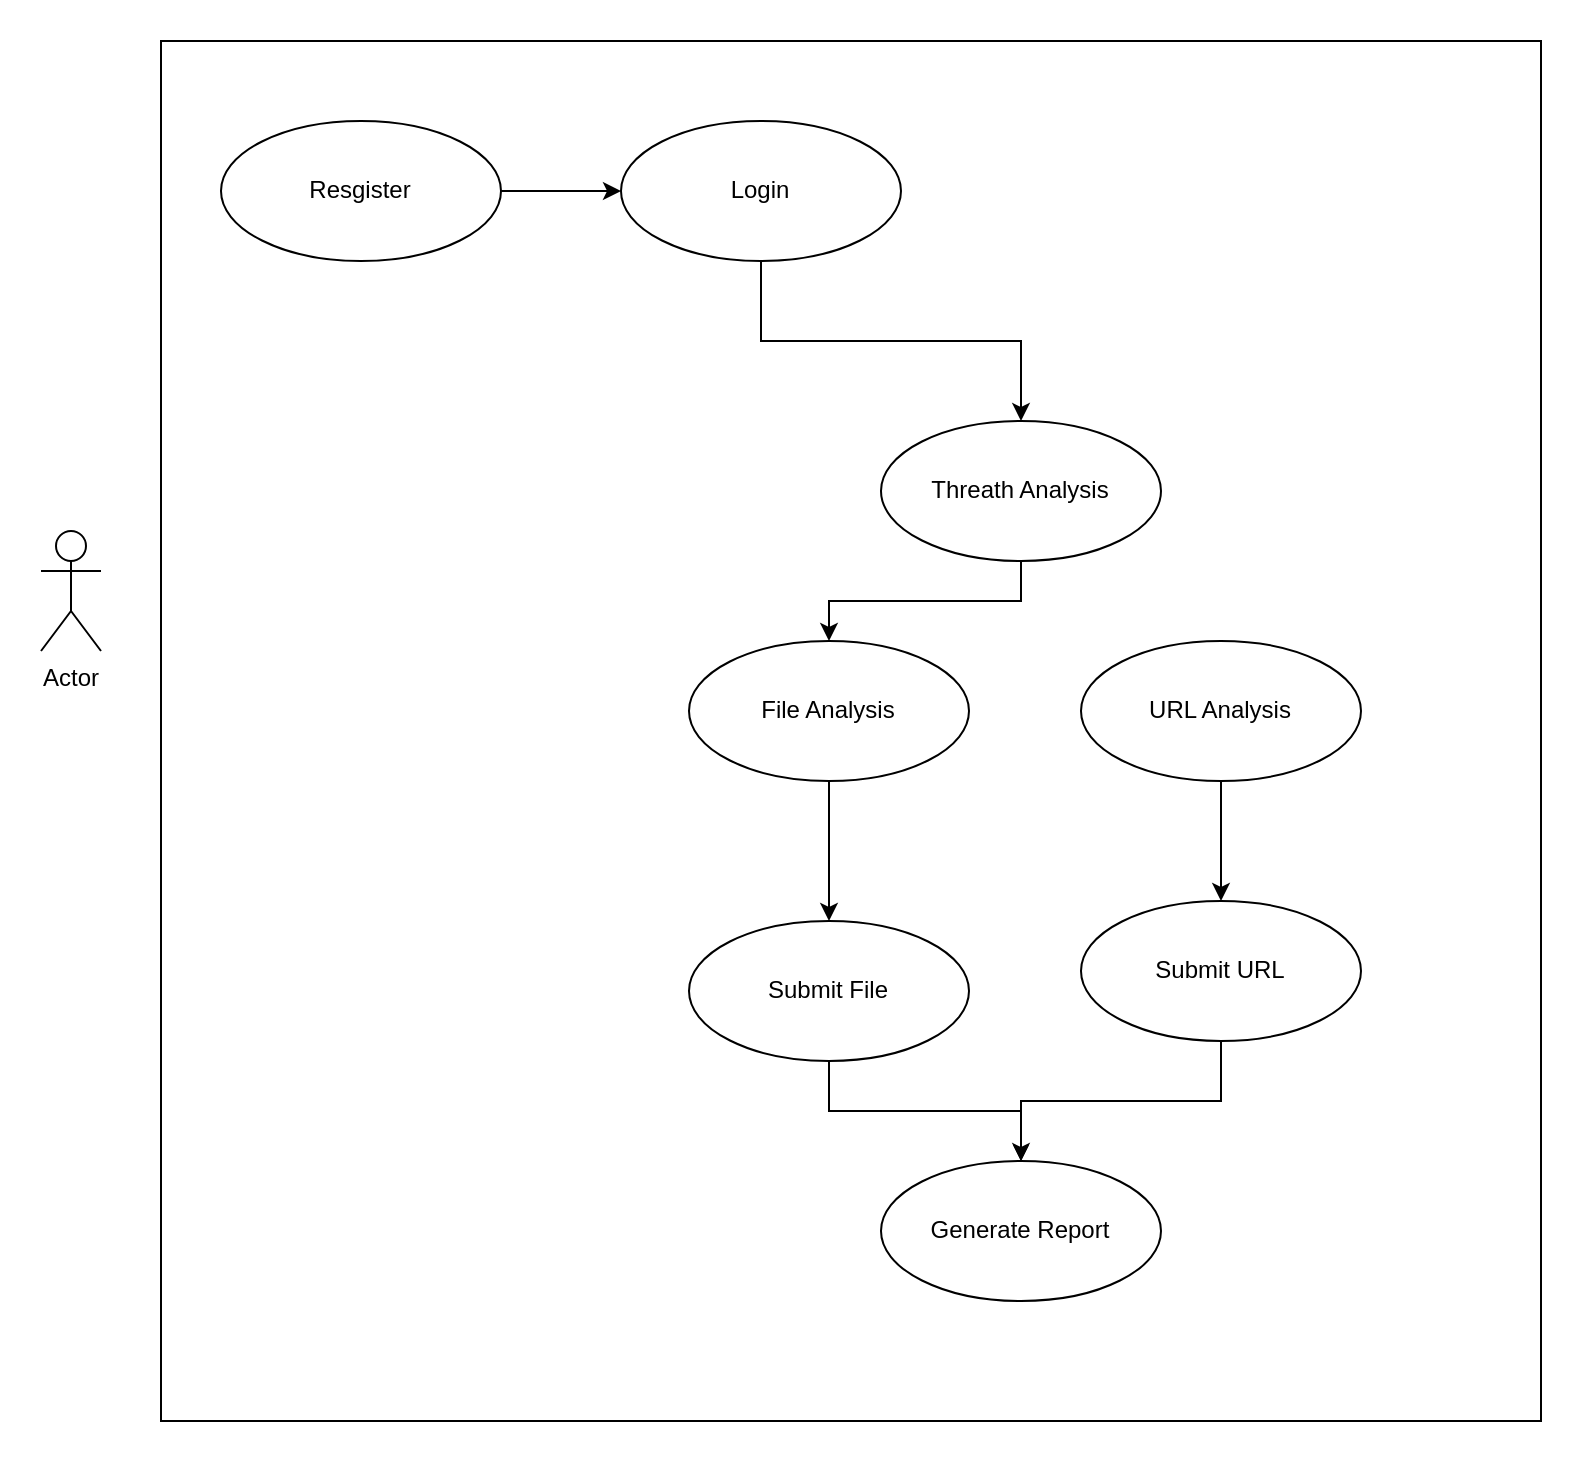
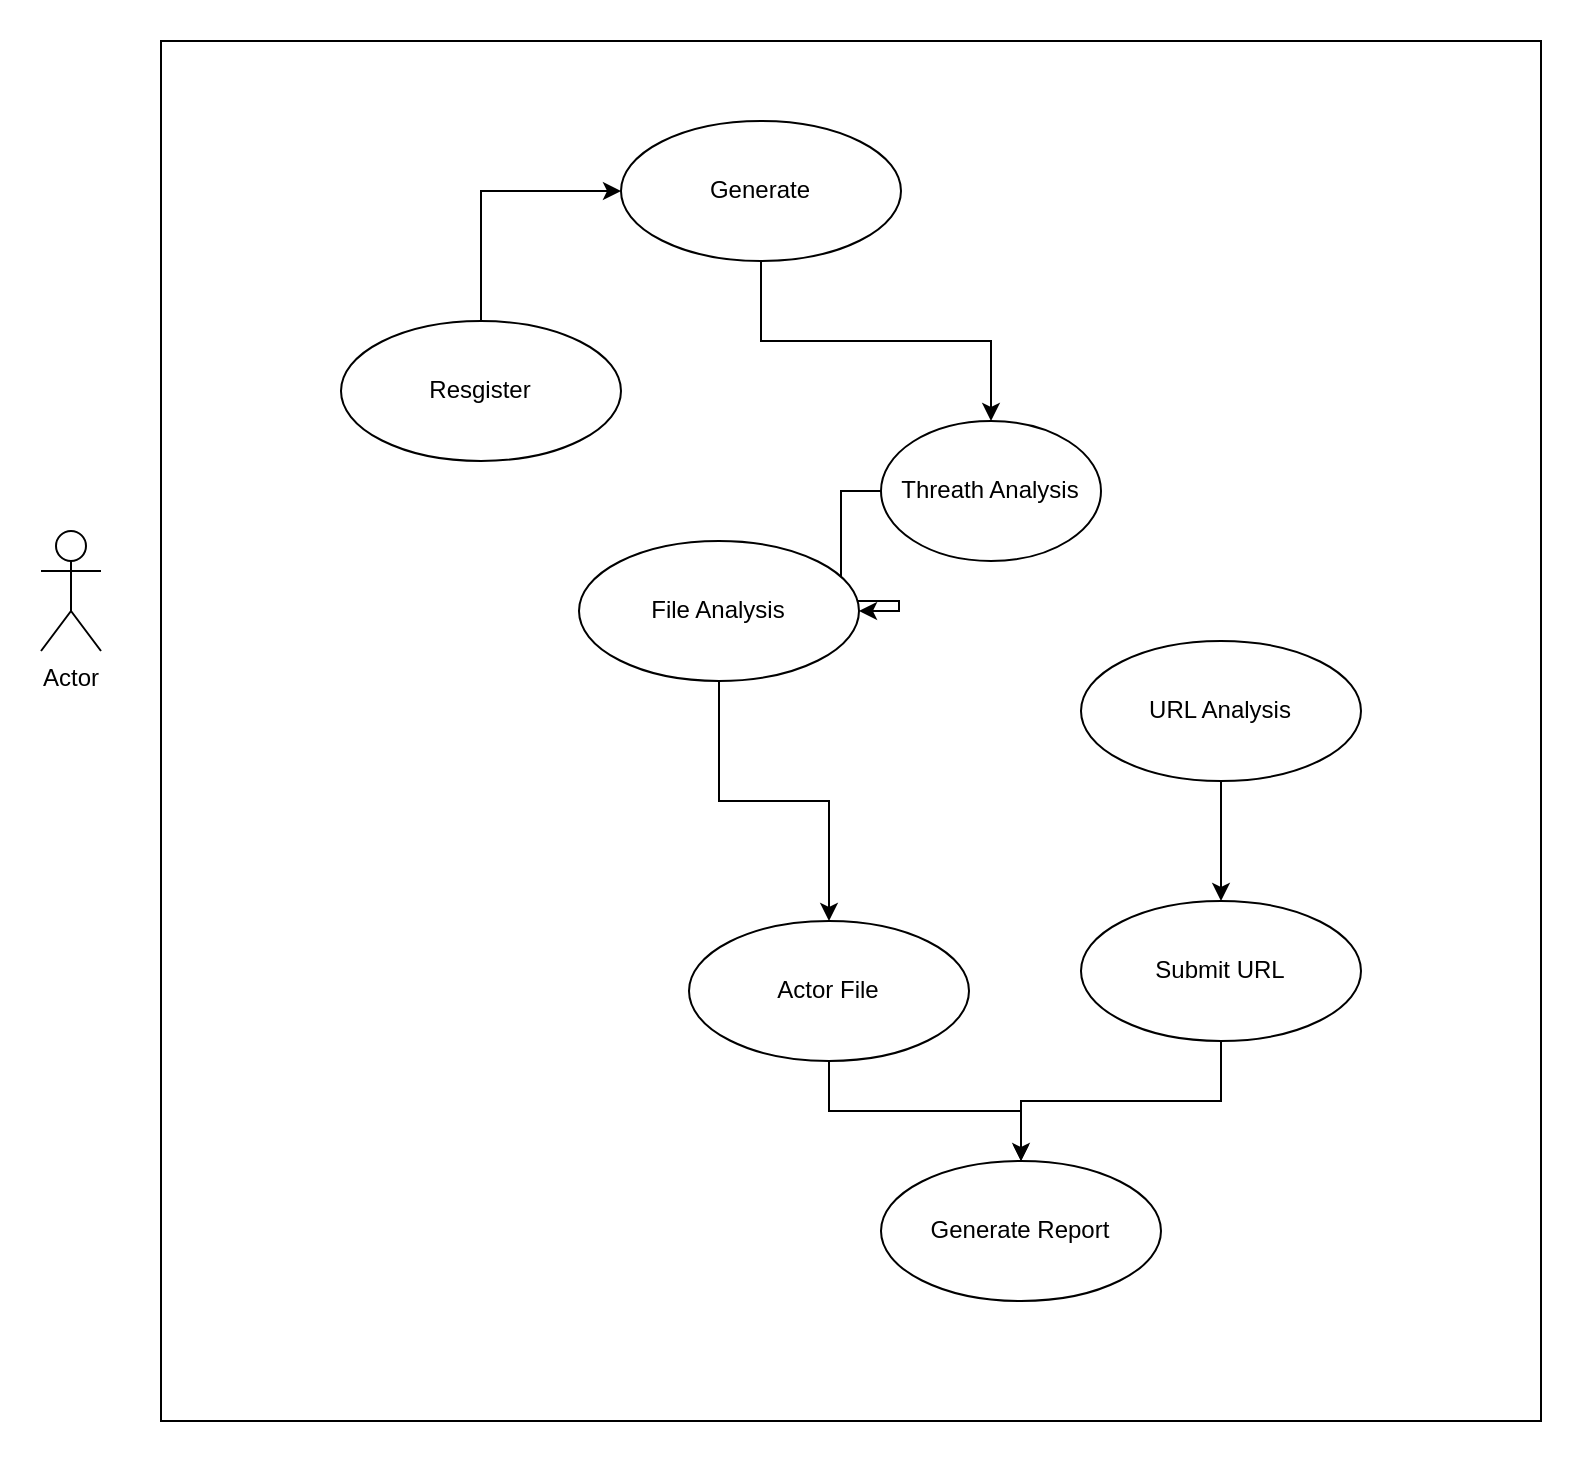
node "Resgister": moved (361, 191) -> (481, 391)
node "Login": label "Login" -> "Generate"
node "Threath Analysis": size 280x140 -> 220x140
node "File Analysis": moved (829, 711) -> (719, 611)
node "Submit File": label "Submit File" -> "Actor File"
